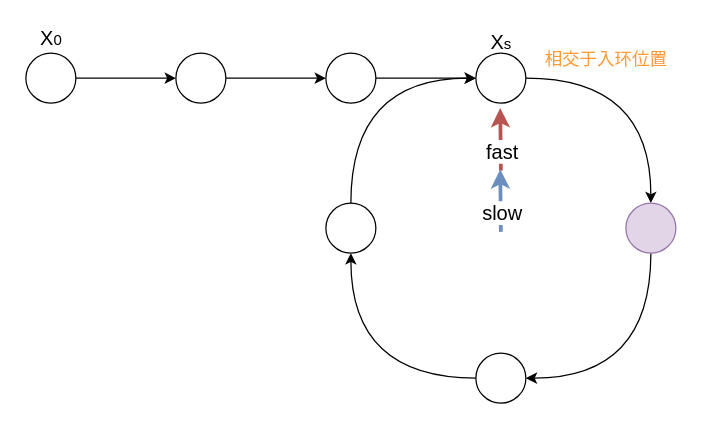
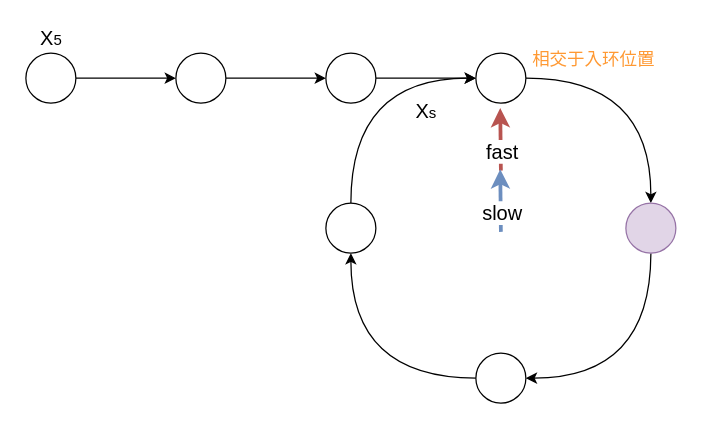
node "X0": label "X0" -> "X5"
node "Xs": moved (501, 41) -> (426, 110)
node "相交于入环位置": moved (606, 59) -> (593, 59)
